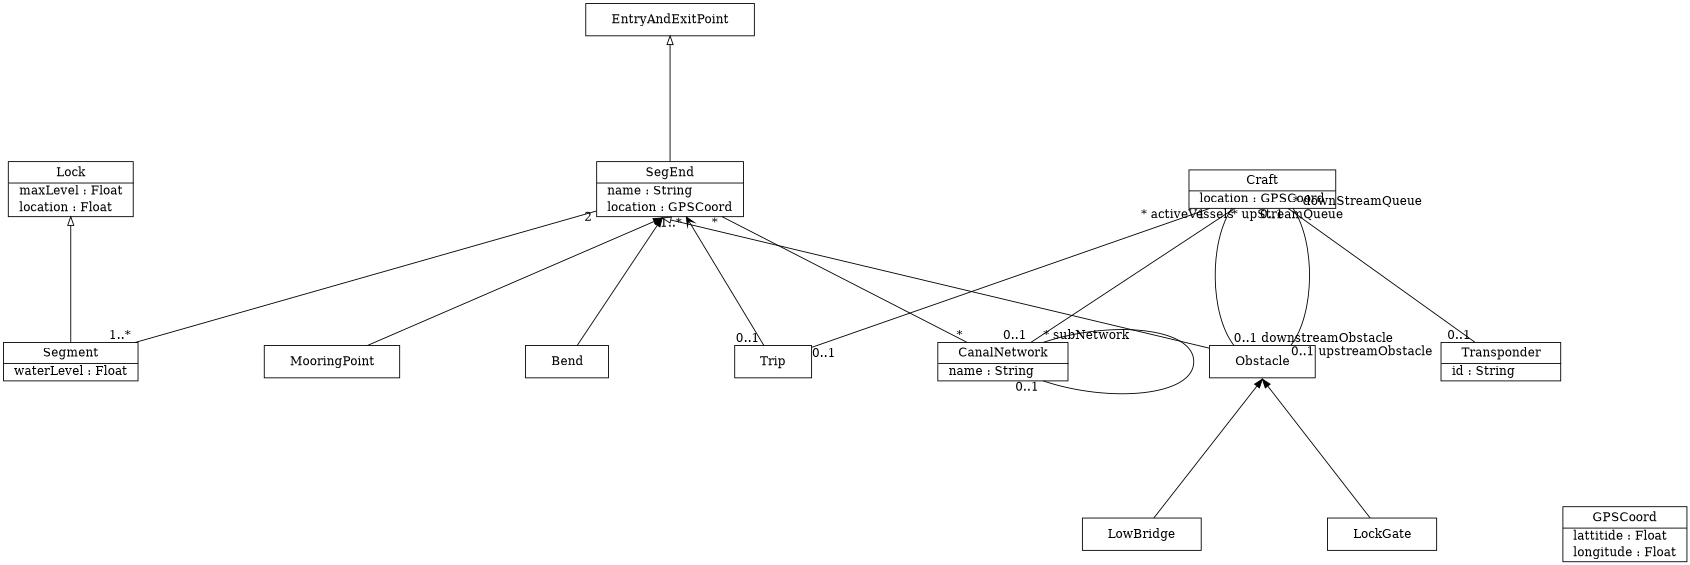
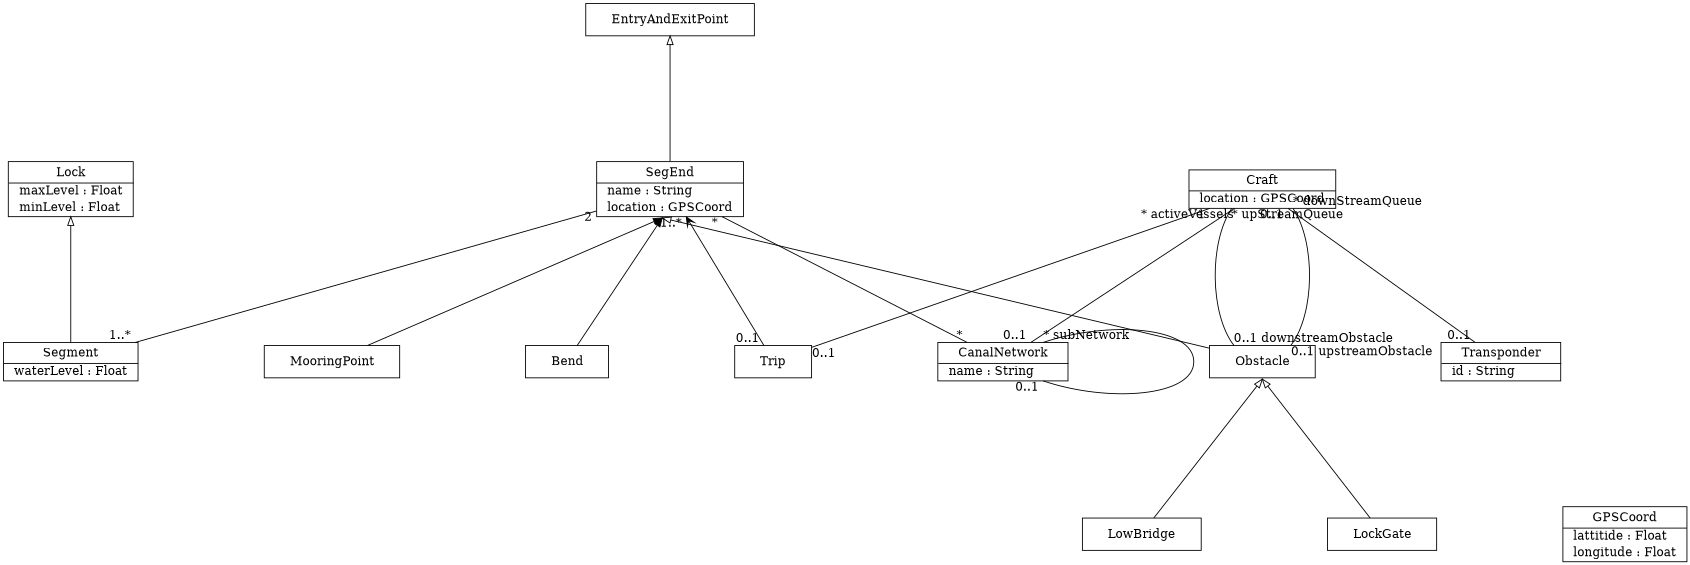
node "Lock": text "location : Float" -> "minLevel : Float"
edge "LowBridge" -> "Obstacle": arrowhead normal -> empty
edge "LockGate" -> "Obstacle": arrowhead normal -> empty
